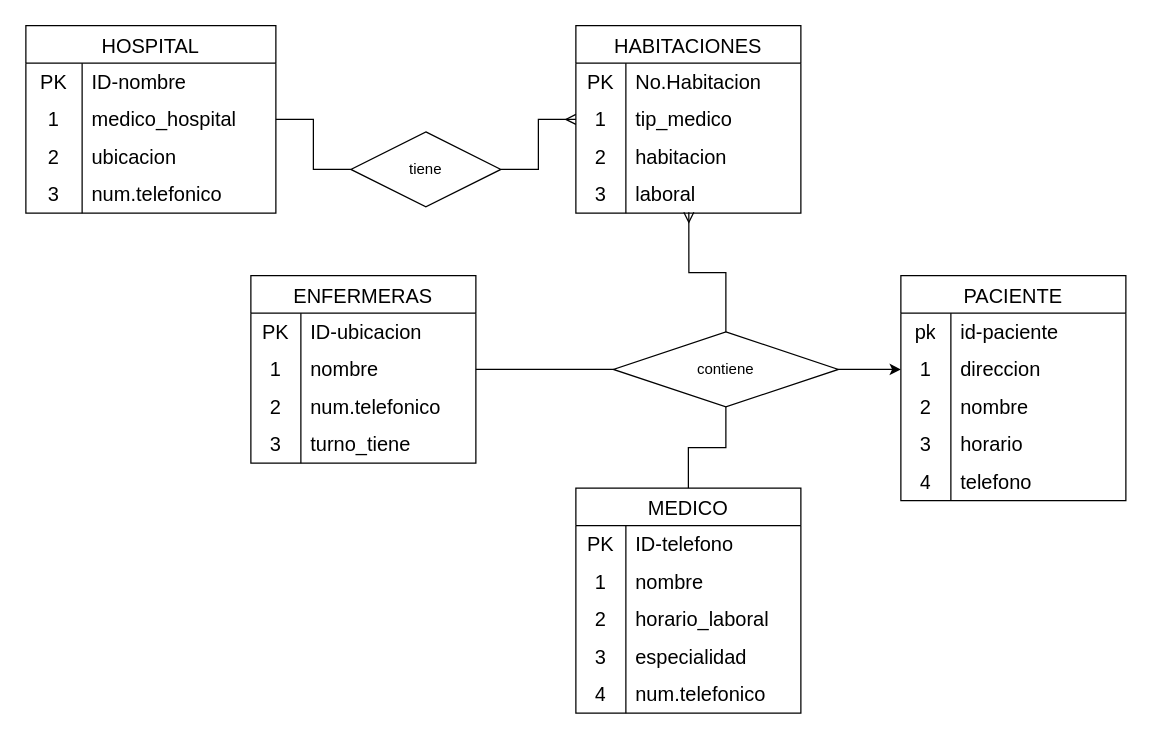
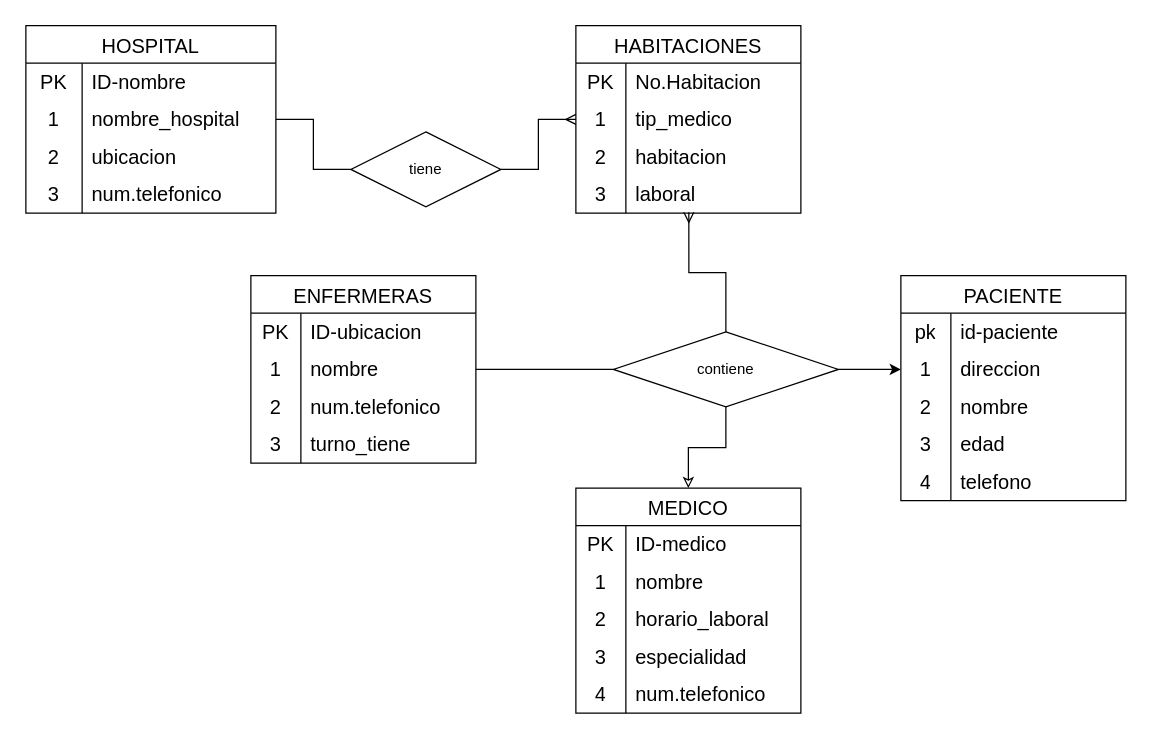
node "medico_hospital": label "medico_hospital" -> "nombre_hospital"
node "horario": label "horario" -> "edad"
edge "contiene" -- "MEDICO": arrowhead none -> classic
node "ID-telefono": label "ID-telefono" -> "ID-medico"
